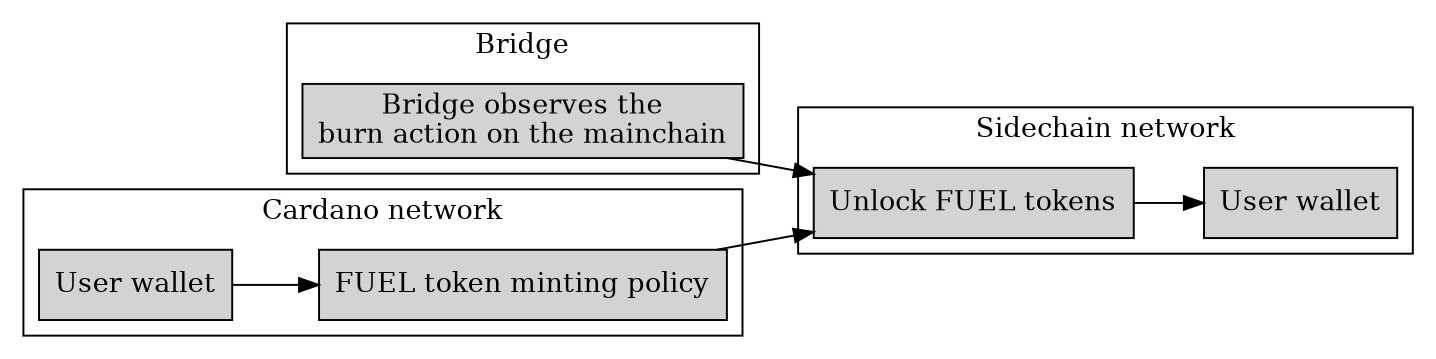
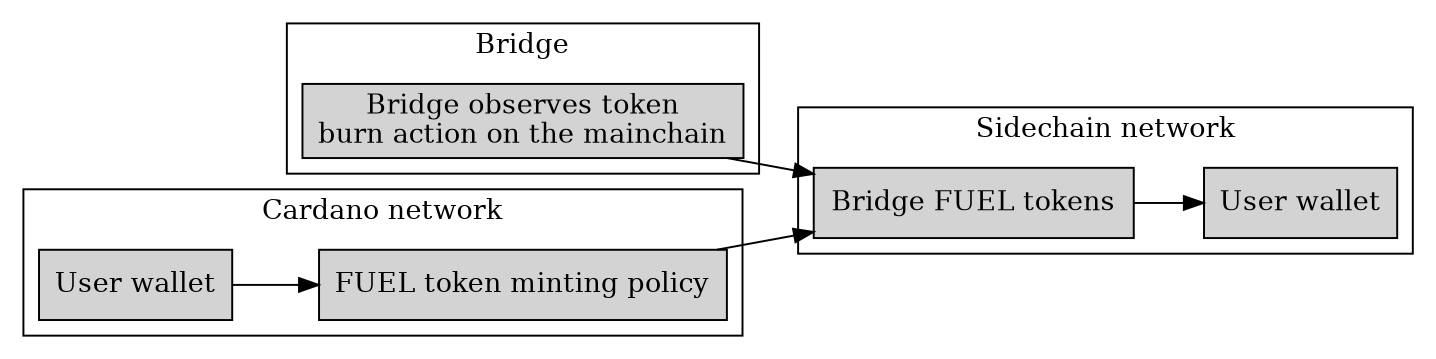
node "Bridge observes the burn action on the mainchain": label "Bridge observes the burn action on the mainchain" -> "Bridge observes token burn action on the mainchain"
node "Unlock FUEL tokens": label "Unlock FUEL tokens" -> "Bridge FUEL tokens"
